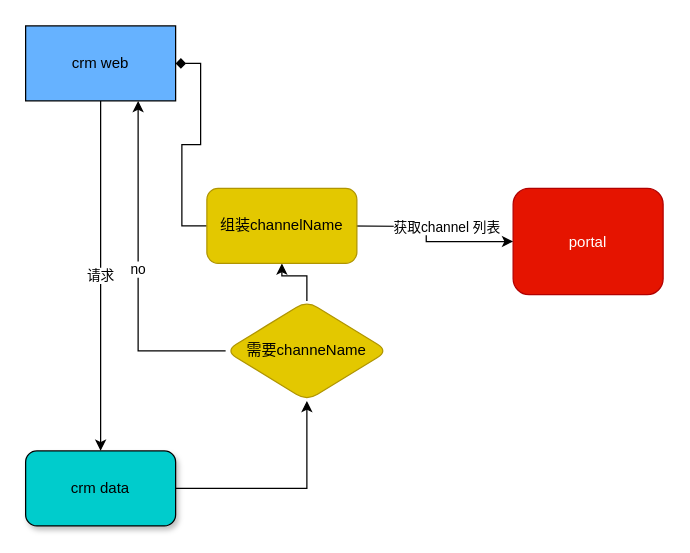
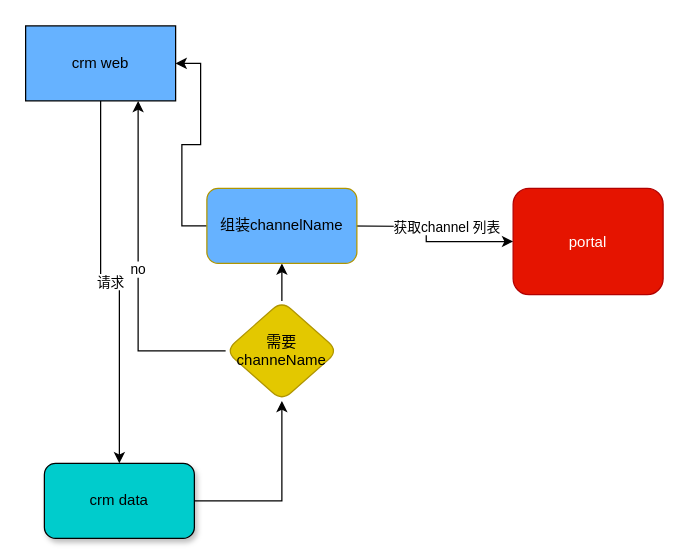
edge "组装channelName" -> "crm web": arrowhead diamond -> classic
node "组装channelName": fillcolor #e3c800 -> #66b2ff
node "需要channeName": size 163x100 -> 113x100
node "crm data": moved (101, 488) -> (119, 501)
